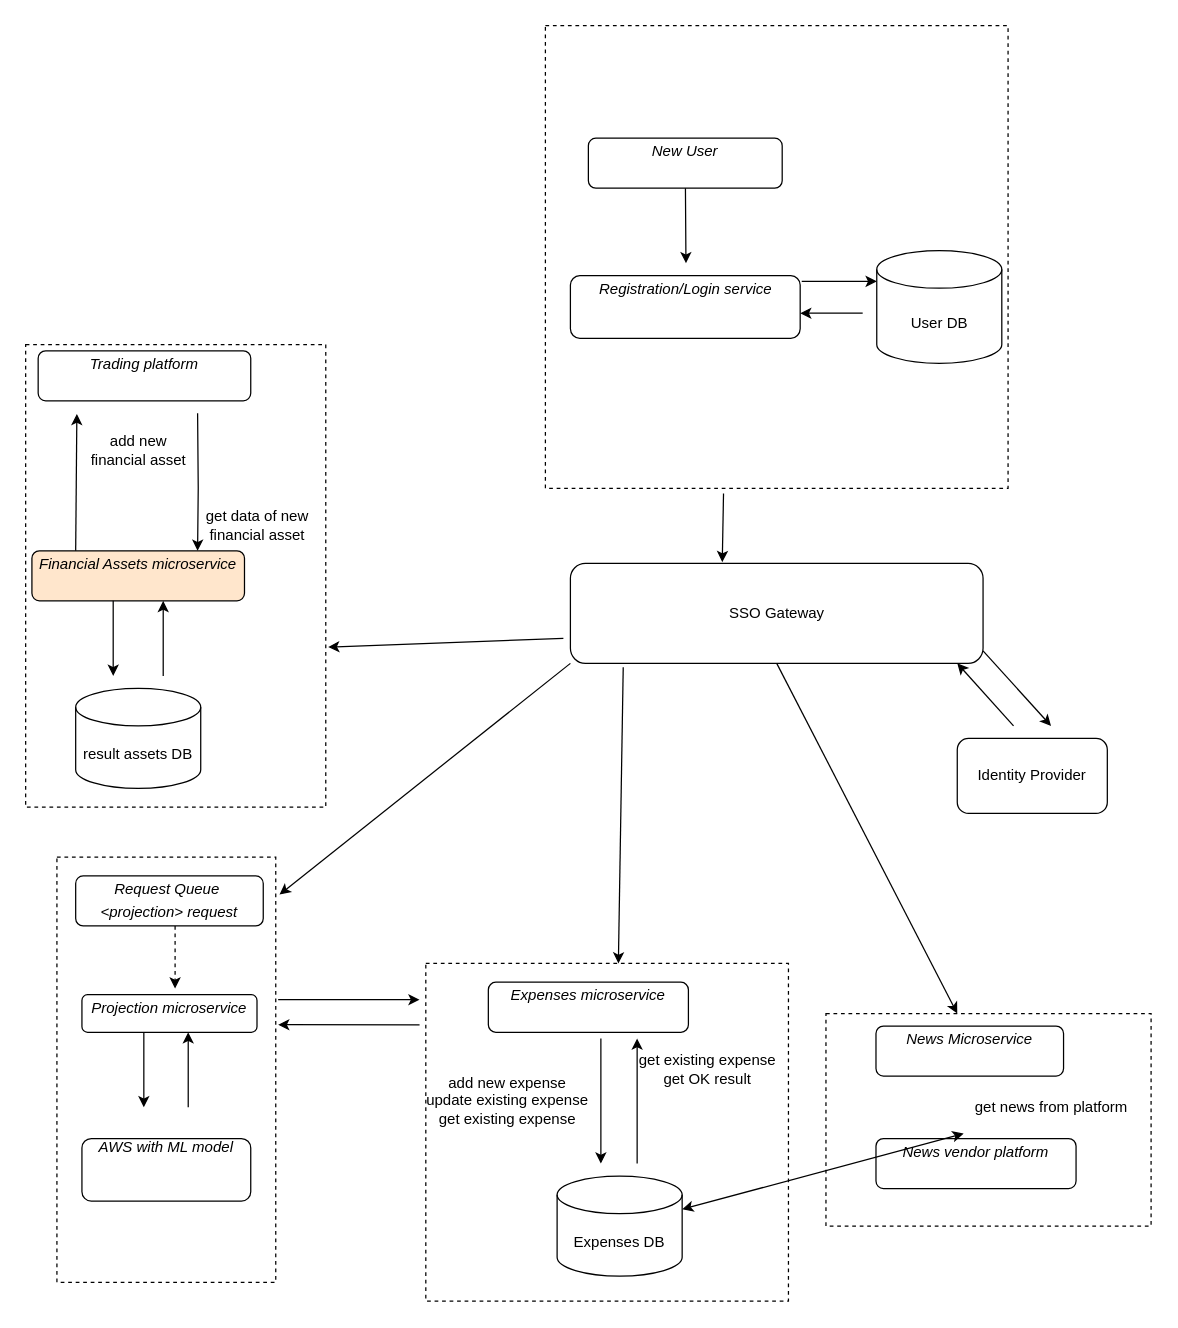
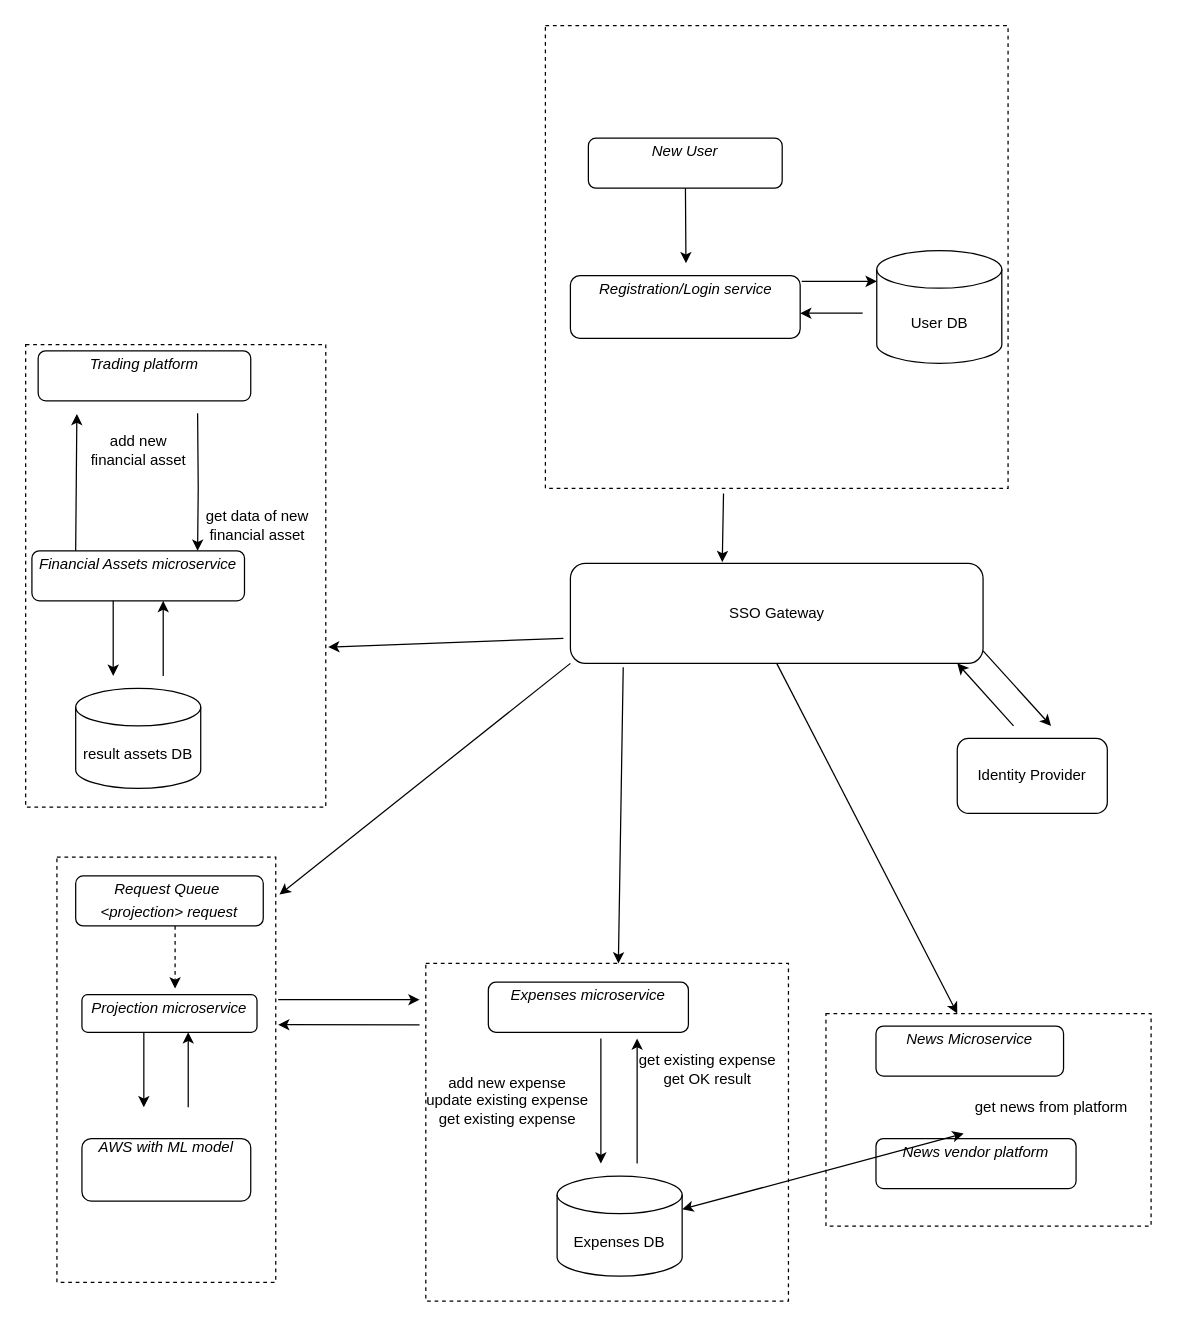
node "Financial Assets microservice": fillcolor #ffe6cc -> #ffffff
